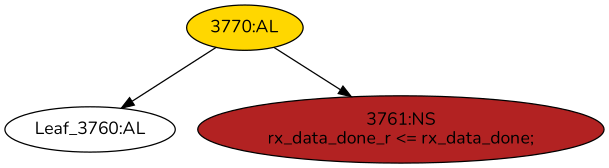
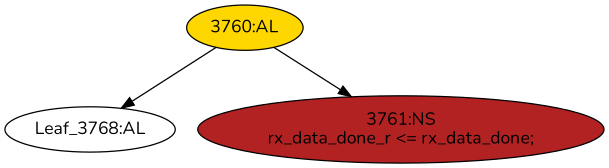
node "3770:AL": label "3770:AL" -> "3760:AL"
node "Leaf_3760:AL": label "Leaf_3760:AL" -> "Leaf_3768:AL"
